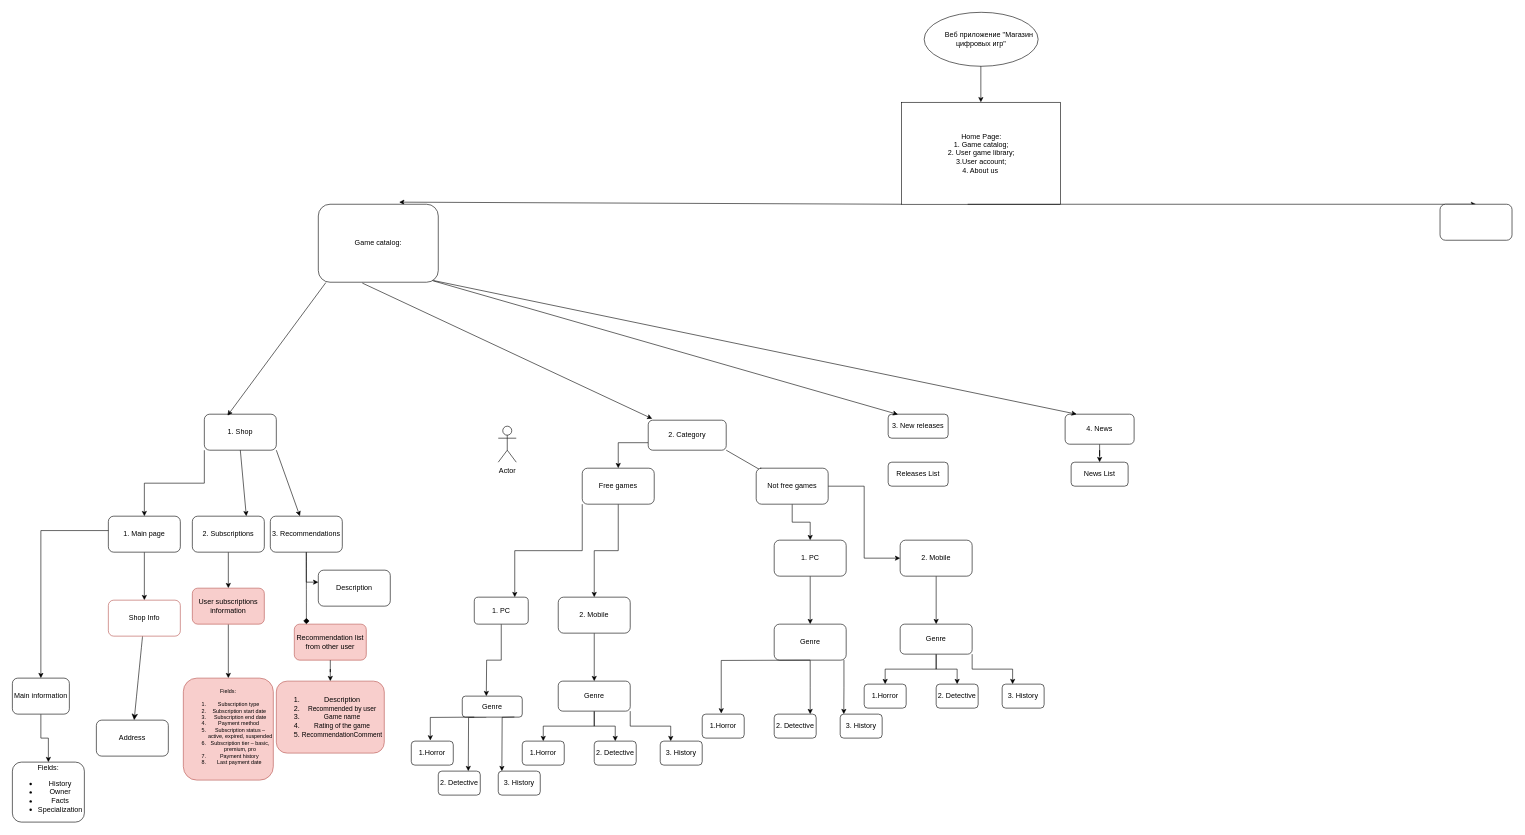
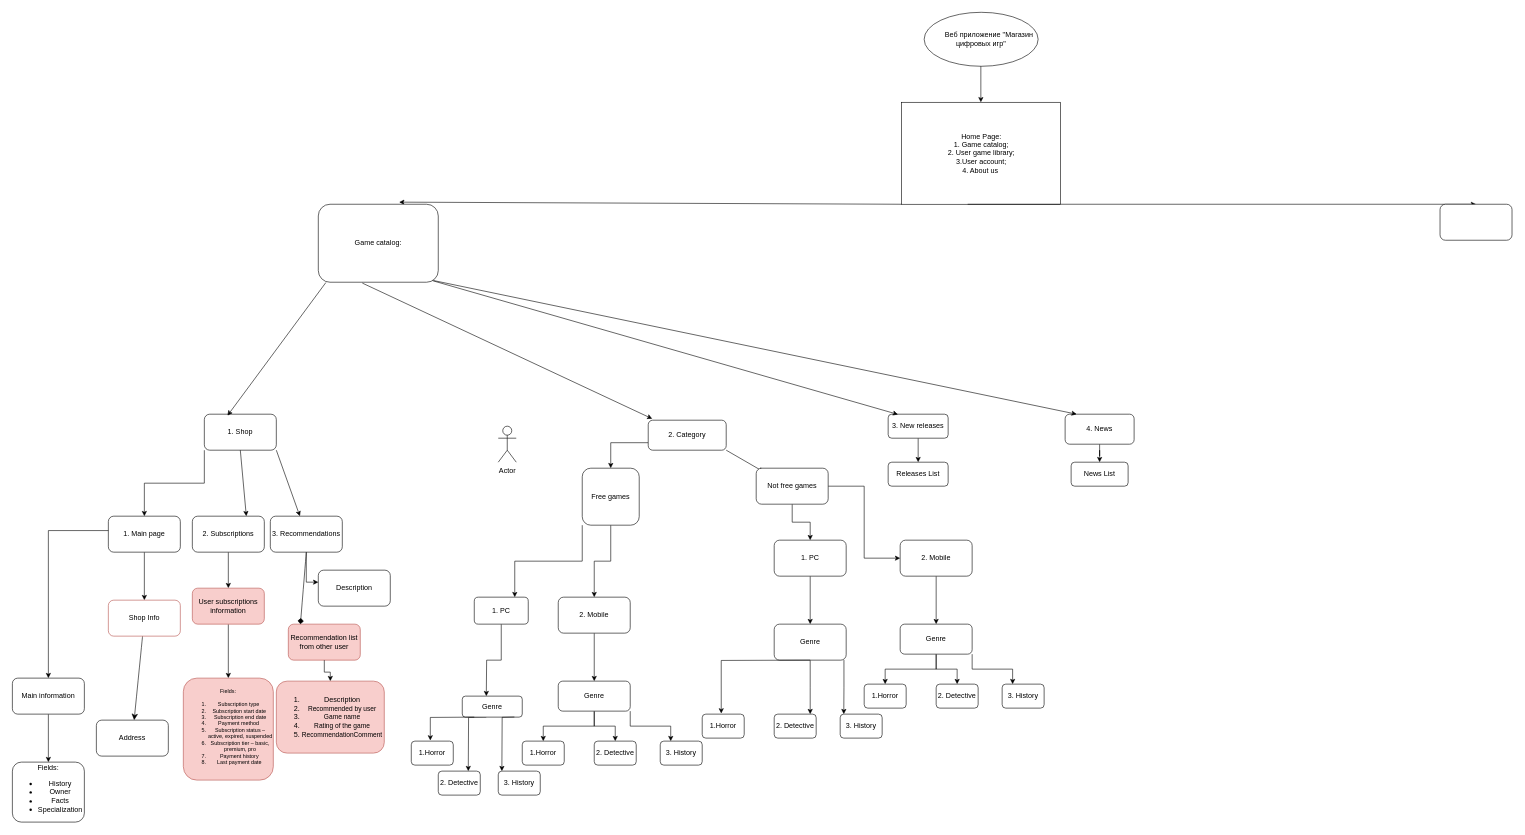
edge "3. New releases" -> "Releases List": added
node "Free games": size 72x36 -> 57x57
node "Recommendation list from other user": moved (330, 642) -> (324, 642)
node "Main information": size 57x36 -> 72x36
